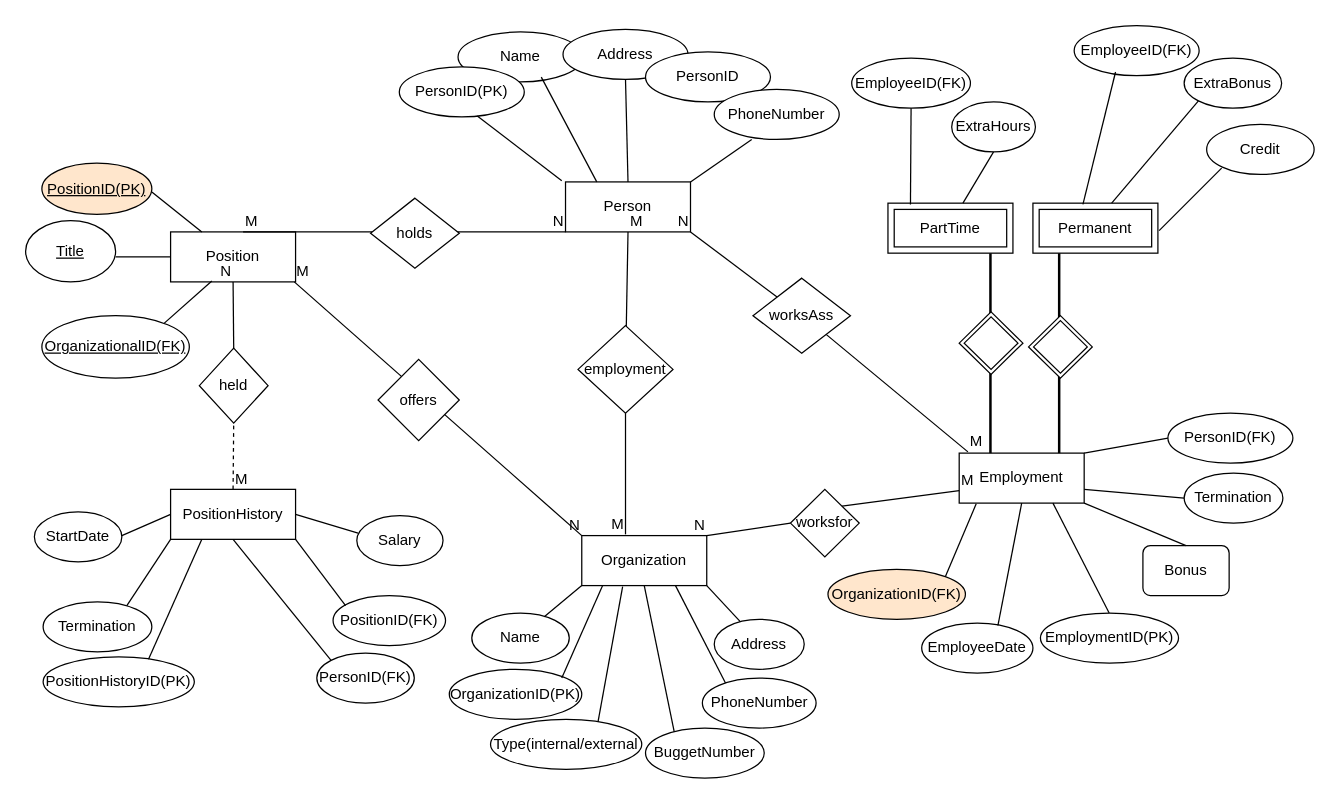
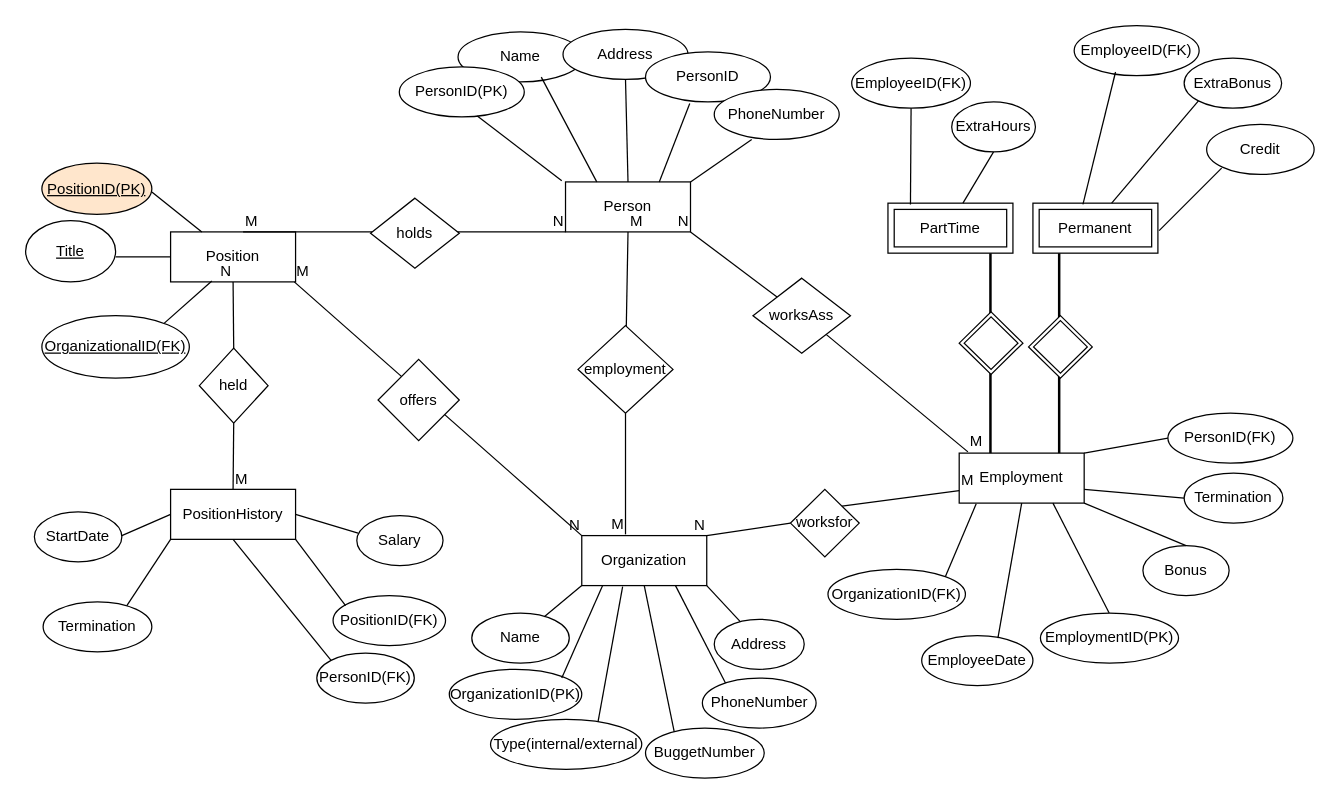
edge "PersonID" -- "Person": added
edge "held" -- "PositionHistory": style dashed -> solid
node "Bonus": shape rounded rectangle -> ellipse
node "OrganizationID(FK)": fillcolor #ffe6cc -> #ffffff
edge "PositionHistory" -- "PositionHistoryID(PK)": removed
node "EmployeeDate": moved (978, 648) -> (978, 661)
node "PositionHistoryID(PK)": removed
